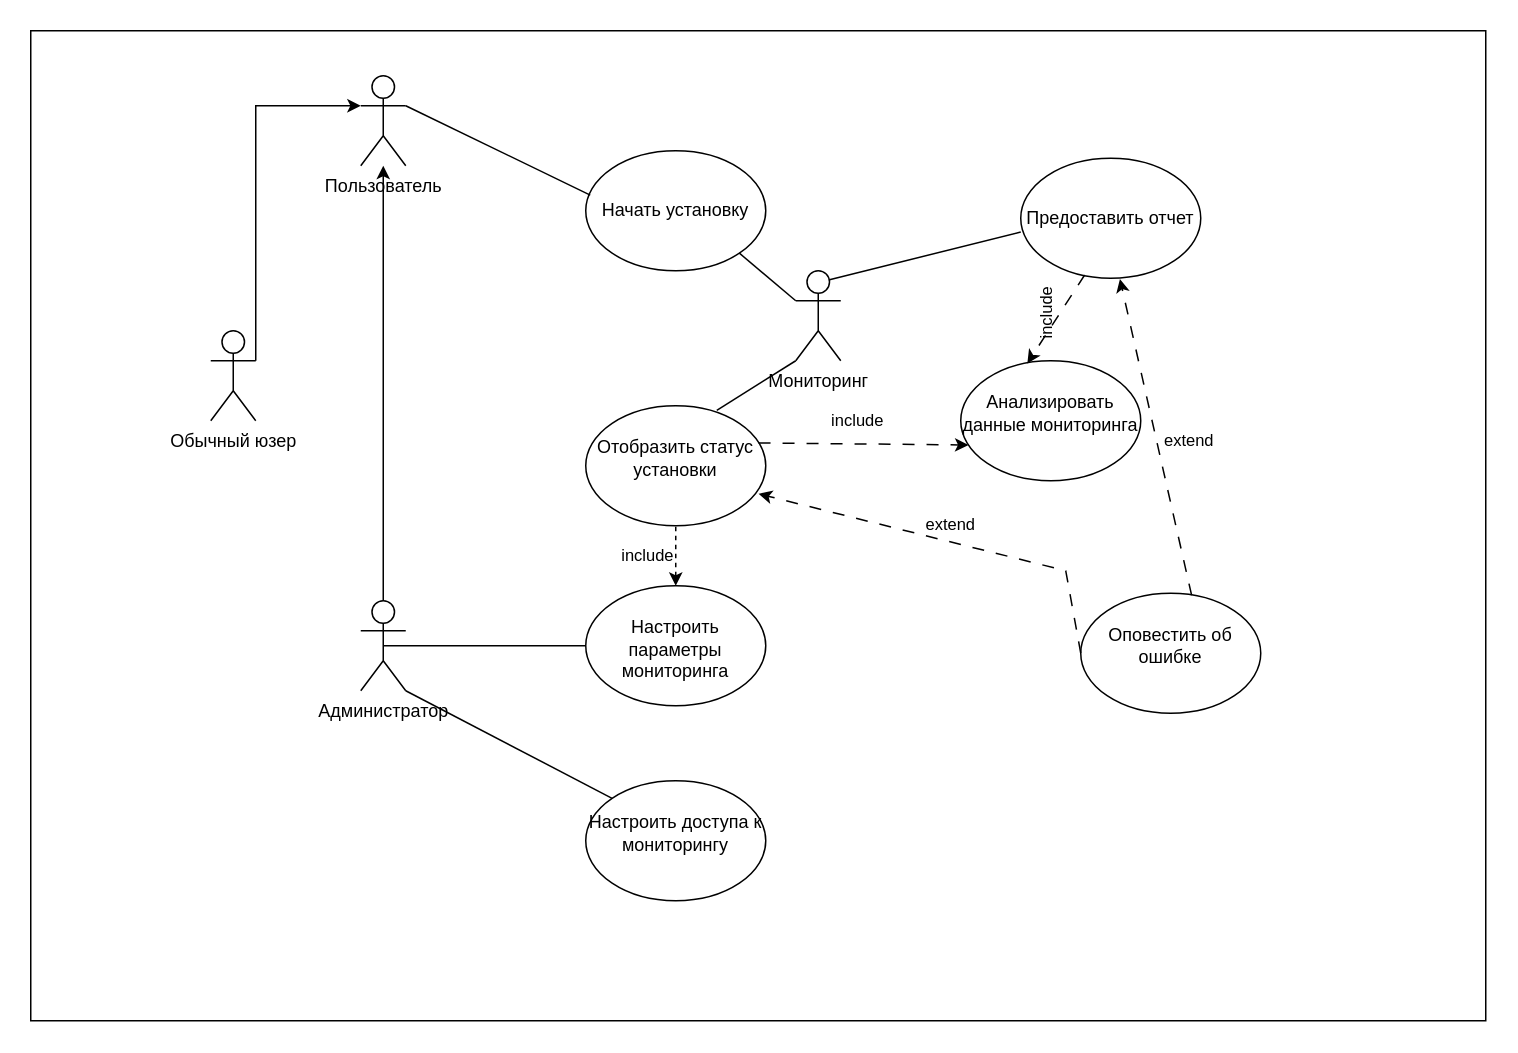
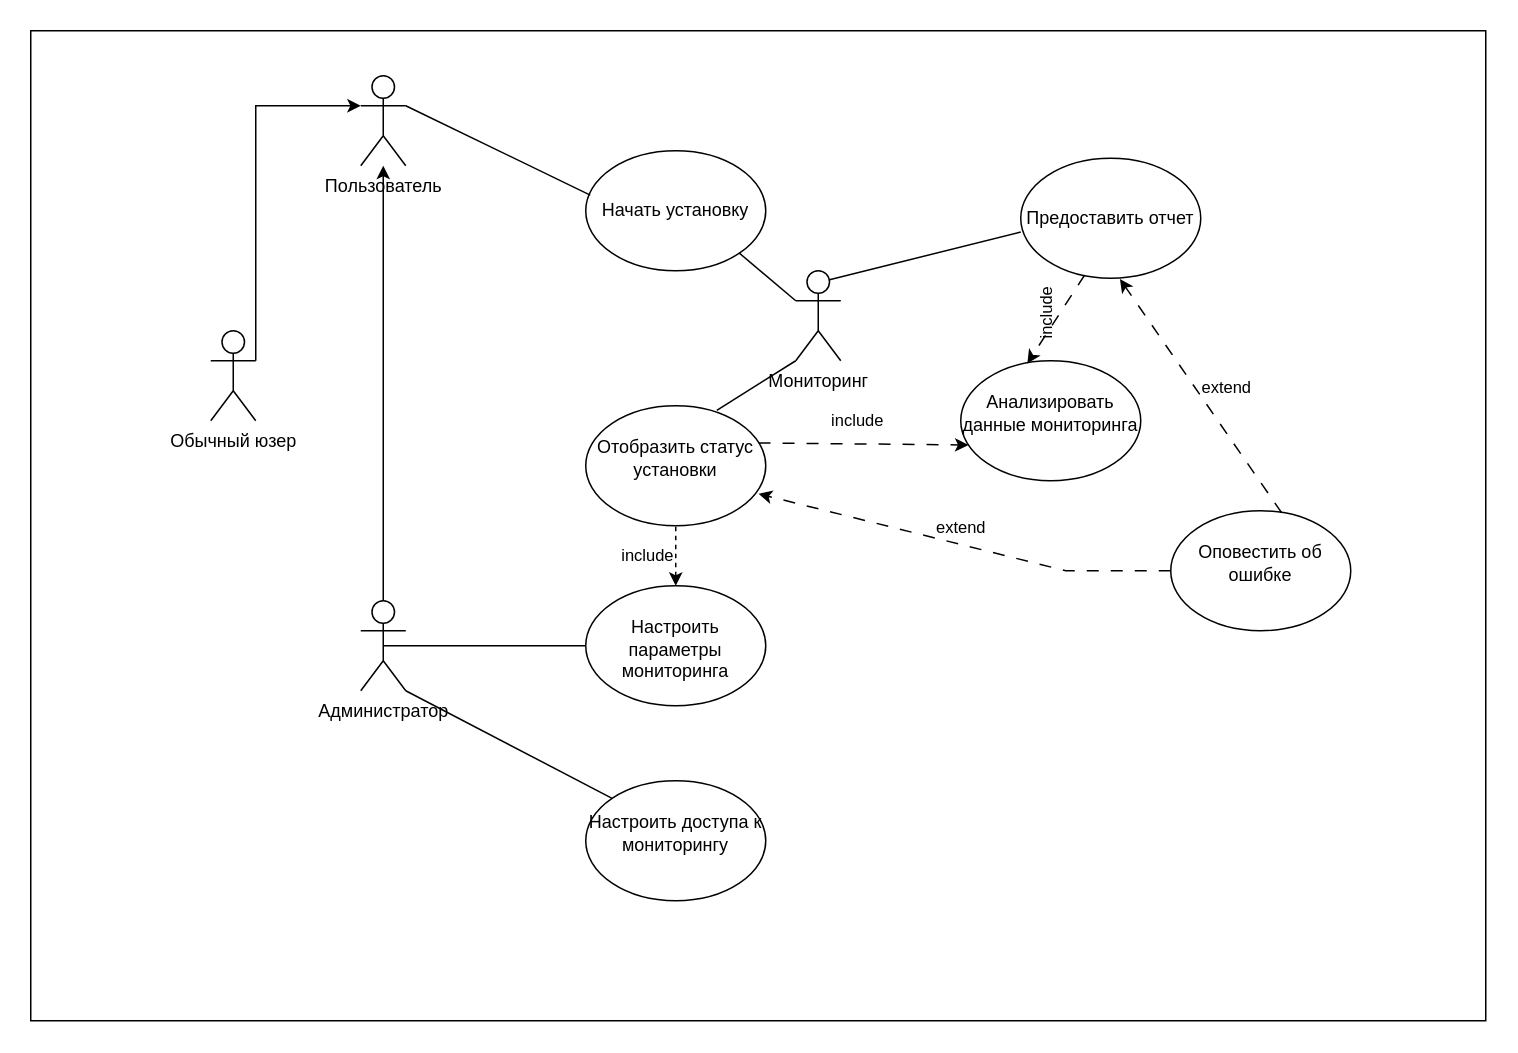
node "Оповестить об ошибке": moved (1171, 653) -> (1261, 571)
